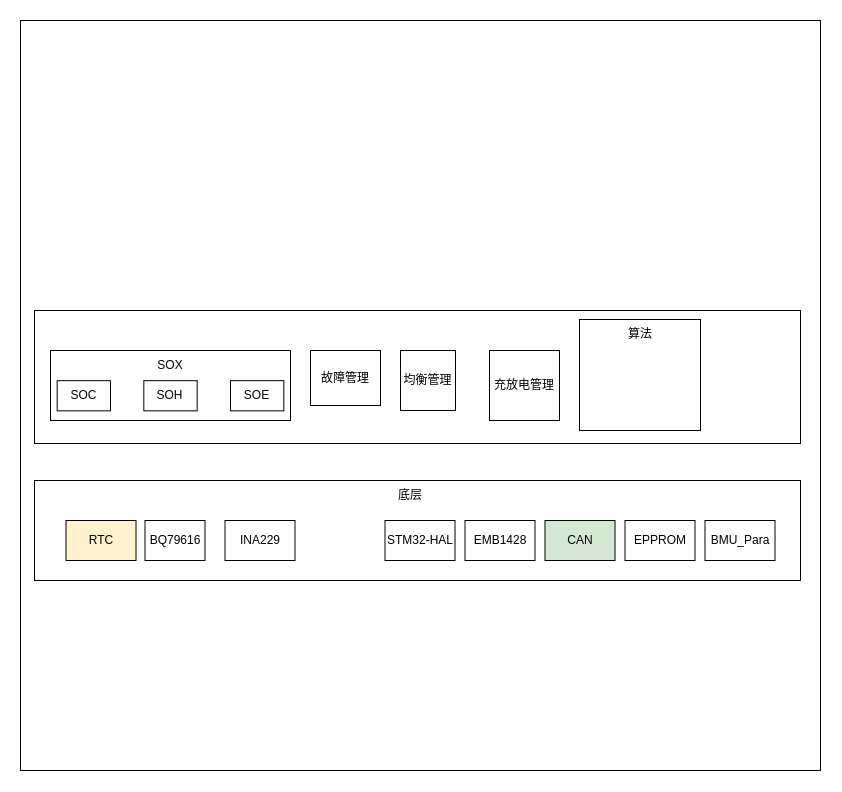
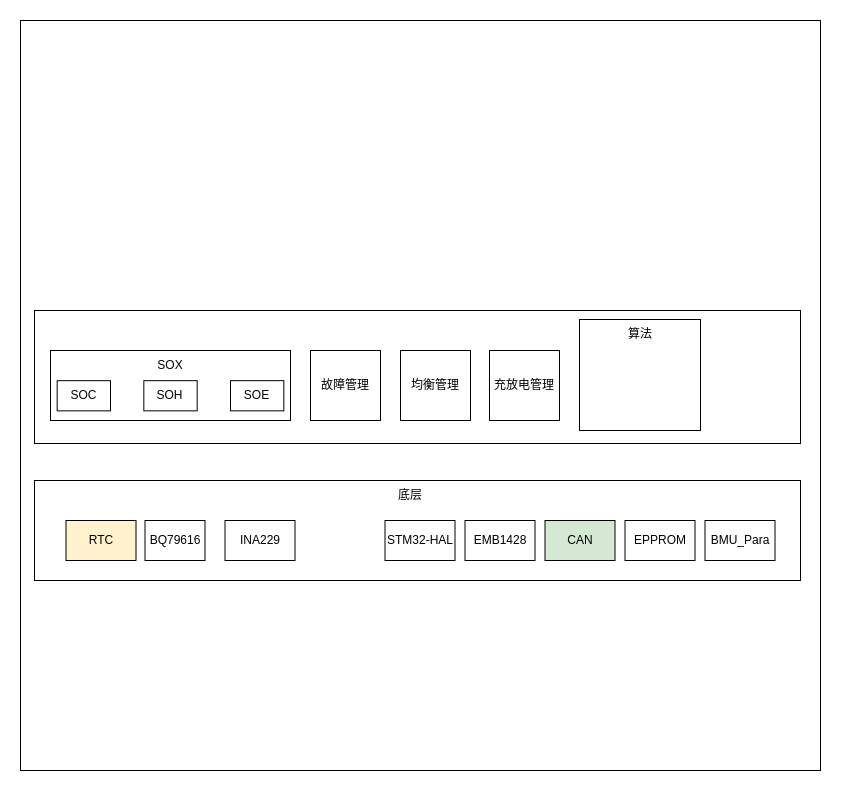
node "故障管理": size 70x55 -> 70x70
node "均衡管理": size 55x60 -> 70x70
